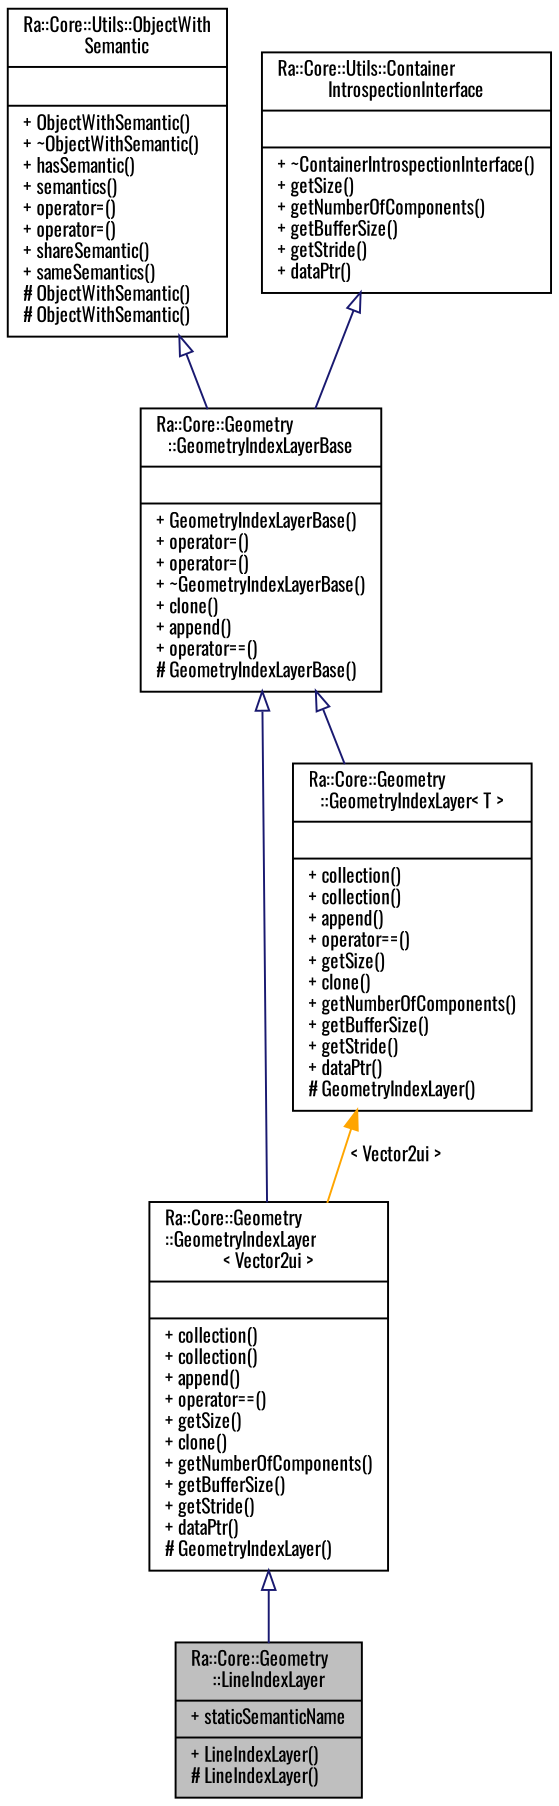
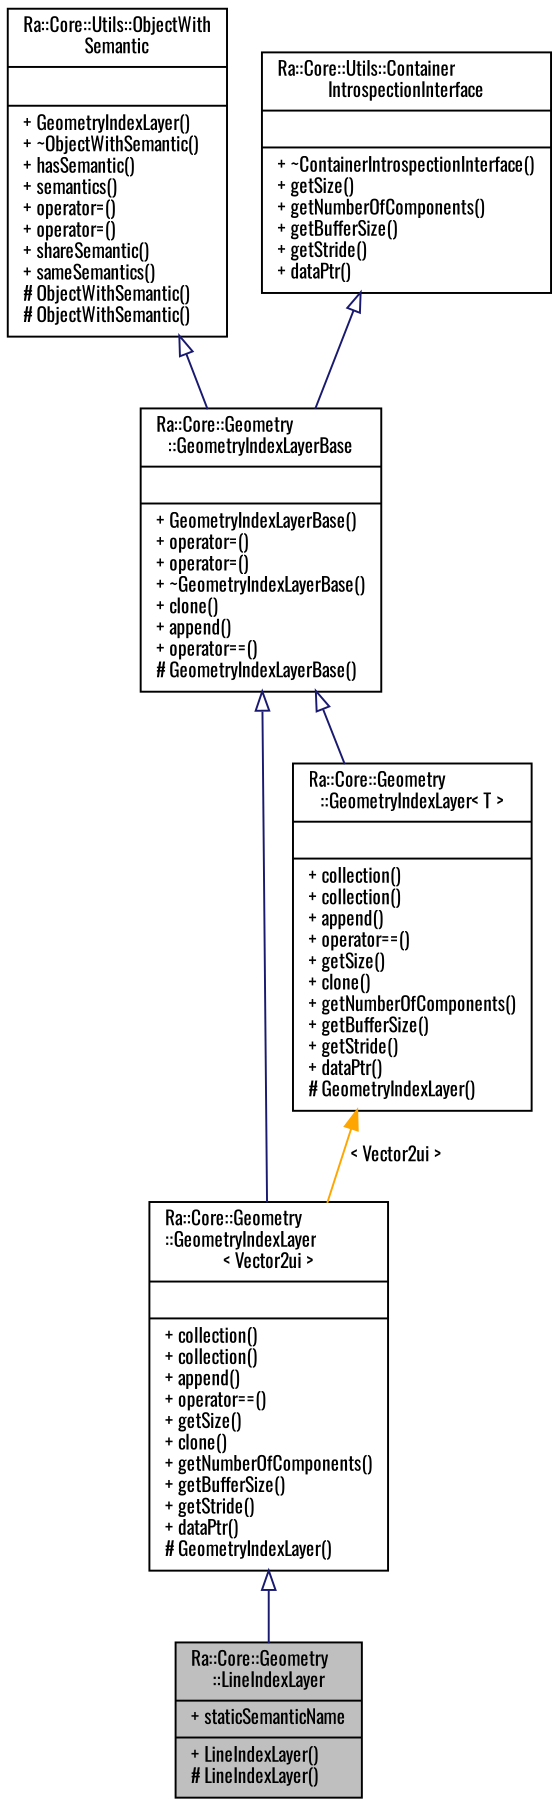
node "Ra::Core::Utils::ObjectWith": text "+ ObjectWithSemantic()" -> "+ GeometryIndexLayer()"
